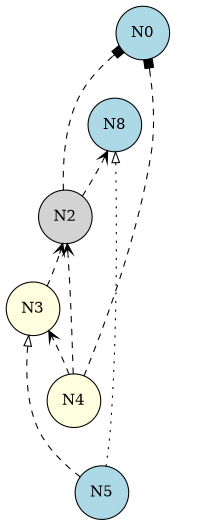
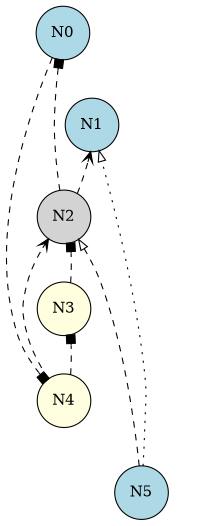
node "N8": label "N8" -> "N1"
edge "N4" -> "N0": reversed
edge "N3" -> "N2": arrowhead vee -> box
edge "N4" -> "N3": arrowhead vee -> box
edge "N5" -> "N3": now "N5" -> "N2"
